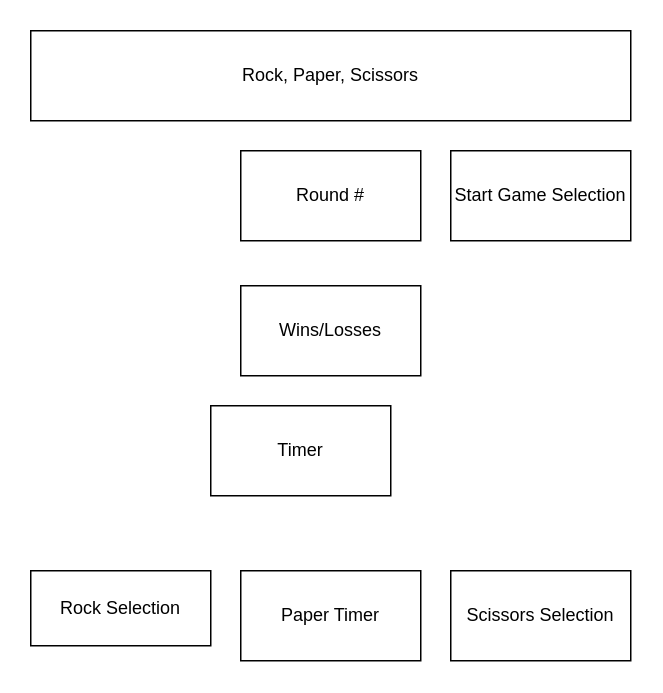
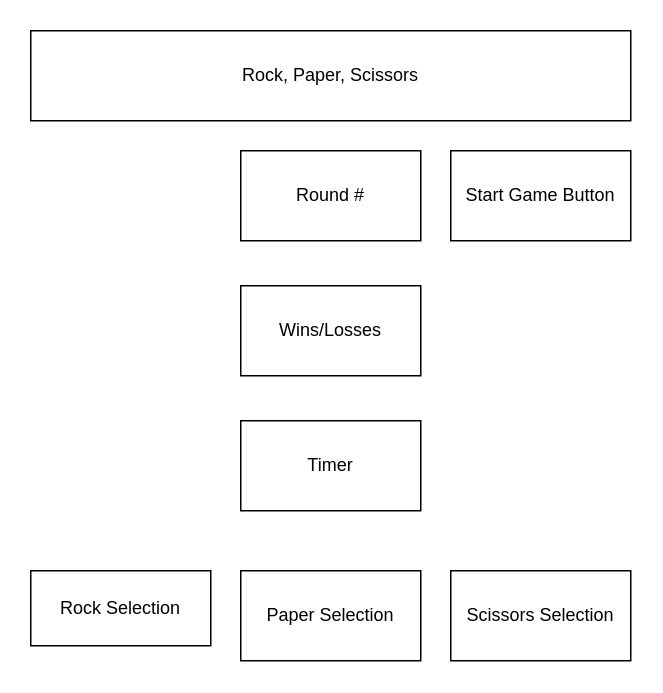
node "Start Game Selection": label "Start Game Selection" -> "Start Game Button"
node "Timer": moved (301, 451) -> (331, 466)
node "Paper Timer": label "Paper Timer" -> "Paper Selection"
